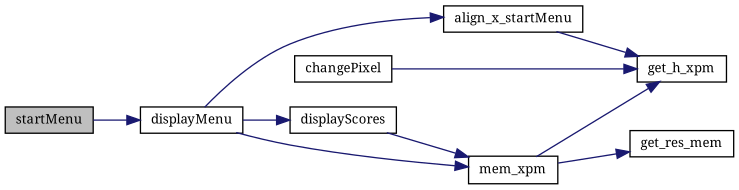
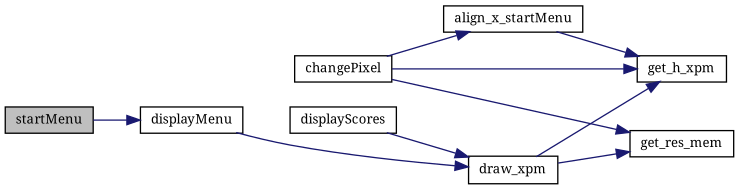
edge "displayMenu" -> "align_x_startMenu": now "changePixel" -> "align_x_startMenu"
edge "changePixel" -> "get_res_mem": added
edge "displayMenu" -> "displayScores": removed
node "mem_xpm": label "mem_xpm" -> "draw_xpm"
